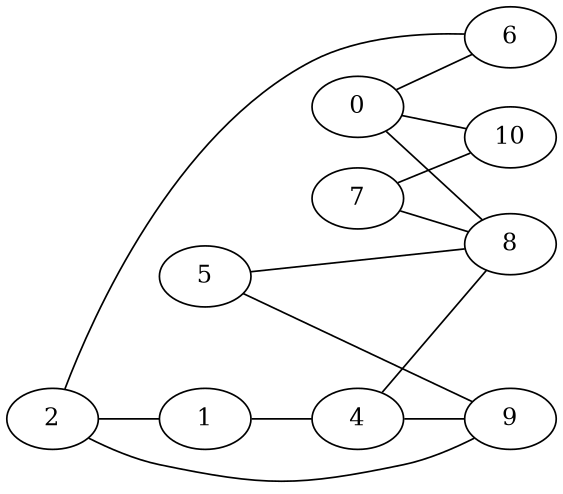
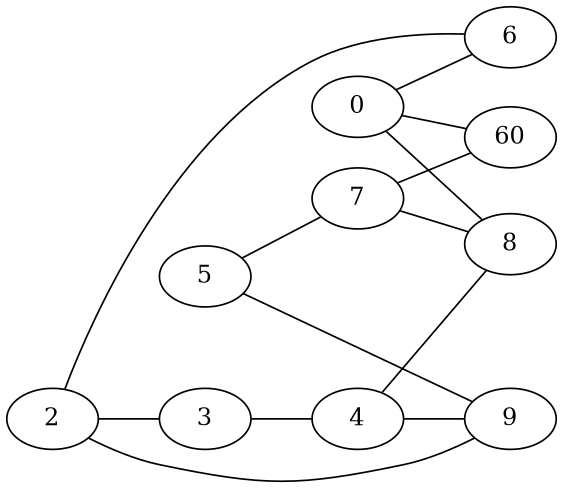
node "10": label "10" -> "60"
edge "8" -- "5": now "7" -- "5"
node "1": label "1" -> "3"
